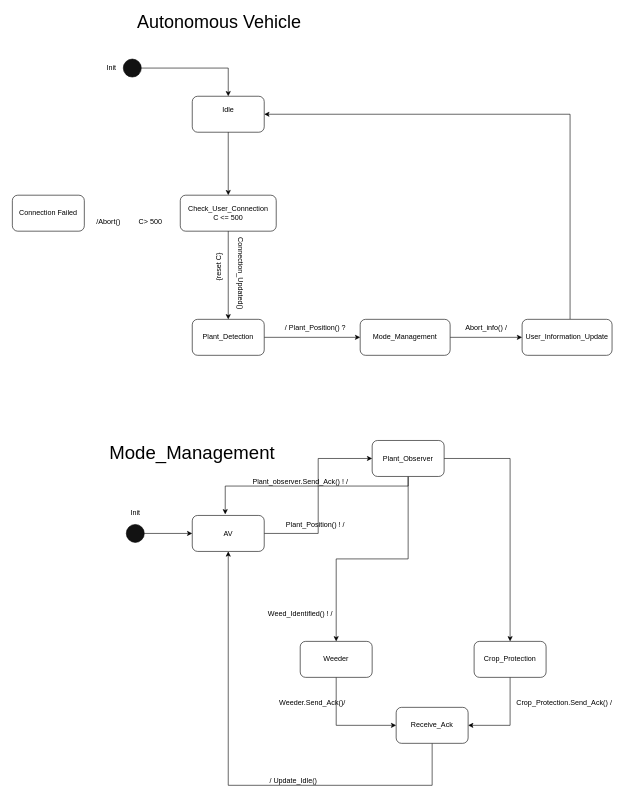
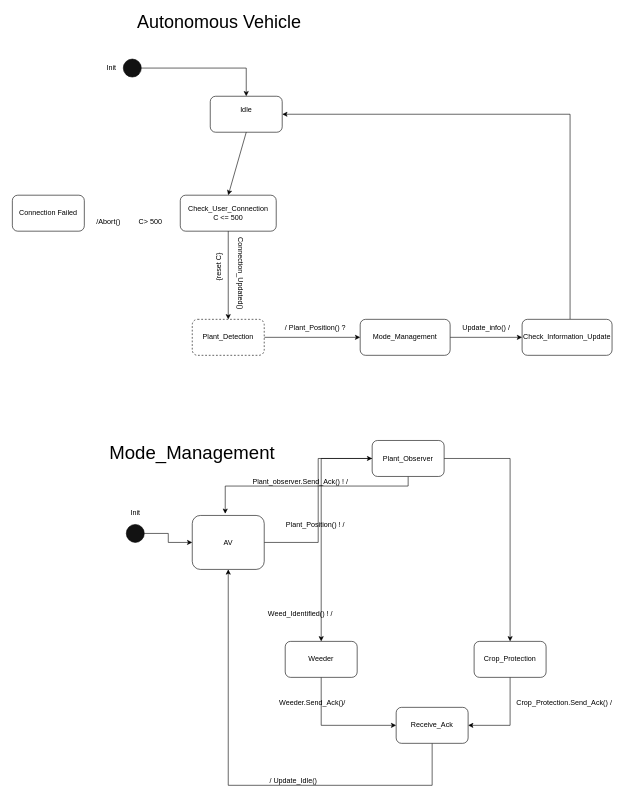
node "Idle": moved (228, 114) -> (246, 114)
node "Abort_info() /": label "Abort_info() /" -> "Update_info() /"
node "Plant_Detection": style solid -> dashed
node "User_Information_Update": label "User_Information_Update" -> "Check_Information_Update"
node "AV": size 72x36 -> 72x54
node "Weeder": moved (336, 660) -> (321, 660)
